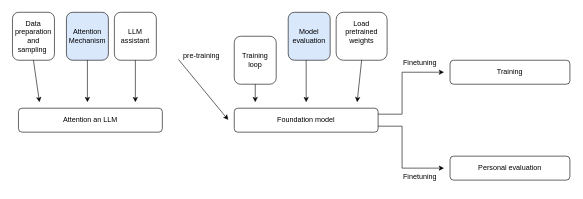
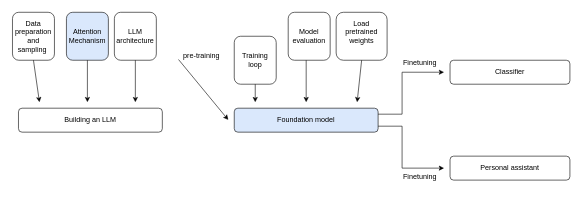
node "LLM assistant": label "LLM assistant" -> "LLM architecture"
node "Model evaluation": fillcolor #dae8fc -> #ffffff
node "Training": label "Training" -> "Classifier"
node "Attention an LLM": label "Attention an LLM" -> "Building an LLM"
node "Foundation model": fillcolor #ffffff -> #dae8fc
node "Personal evaluation": label "Personal evaluation" -> "Personal assistant"
